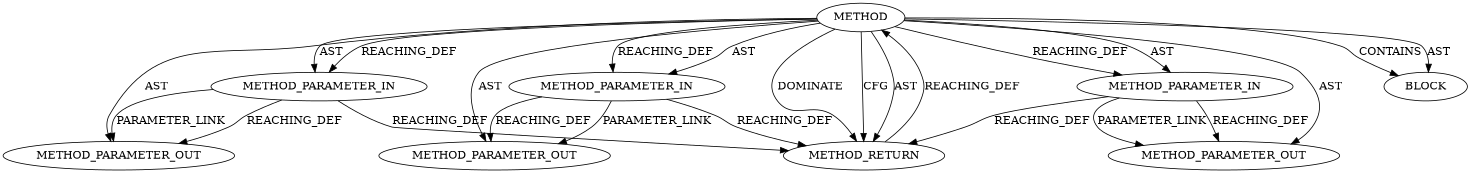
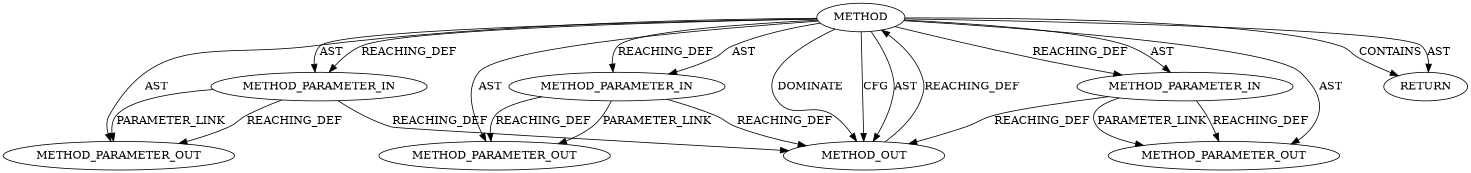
node "BLOCK": label "BLOCK" -> "RETURN"
node "METHOD_RETURN": label "METHOD_RETURN" -> "METHOD_OUT"
